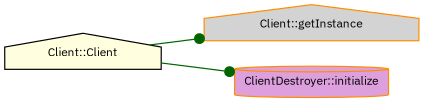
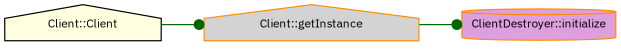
edge "Client::Client" -> "ClientDestroyer::initialize": now "Client::getInstance" -> "ClientDestroyer::initialize"
